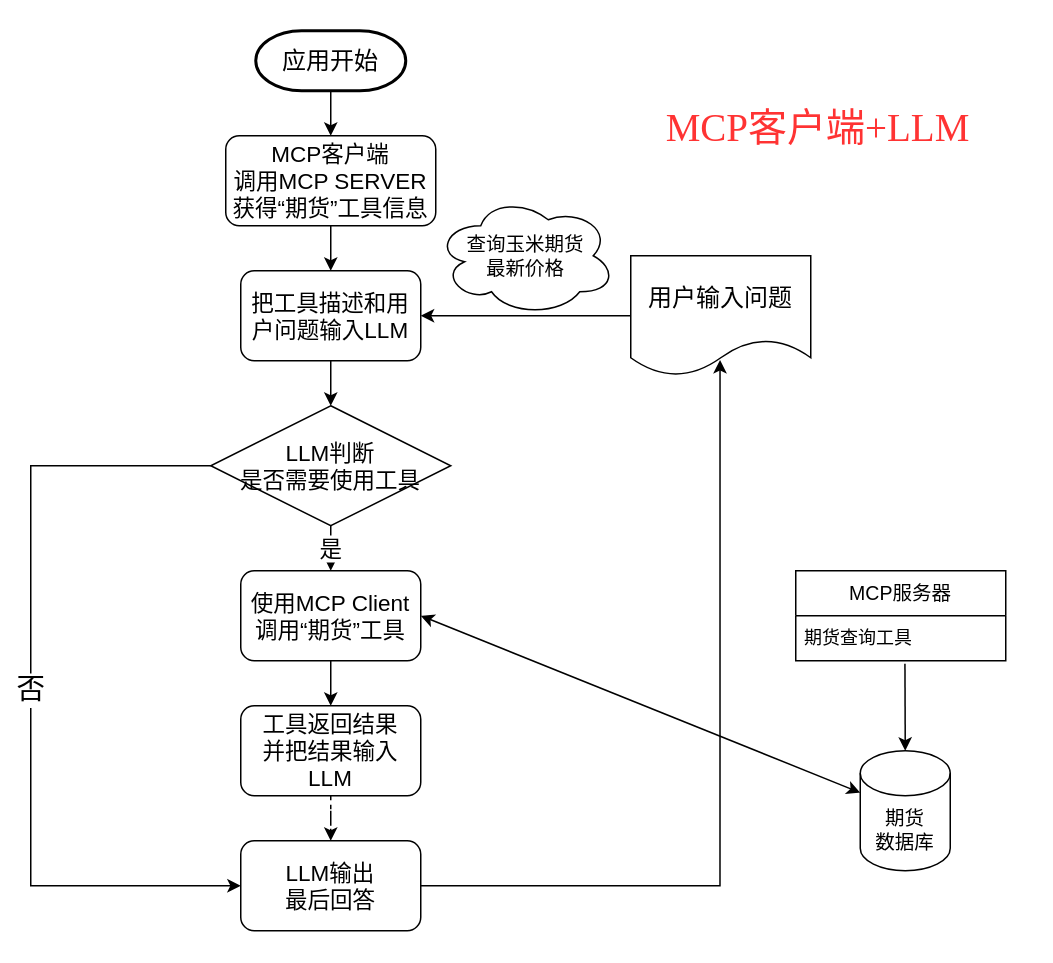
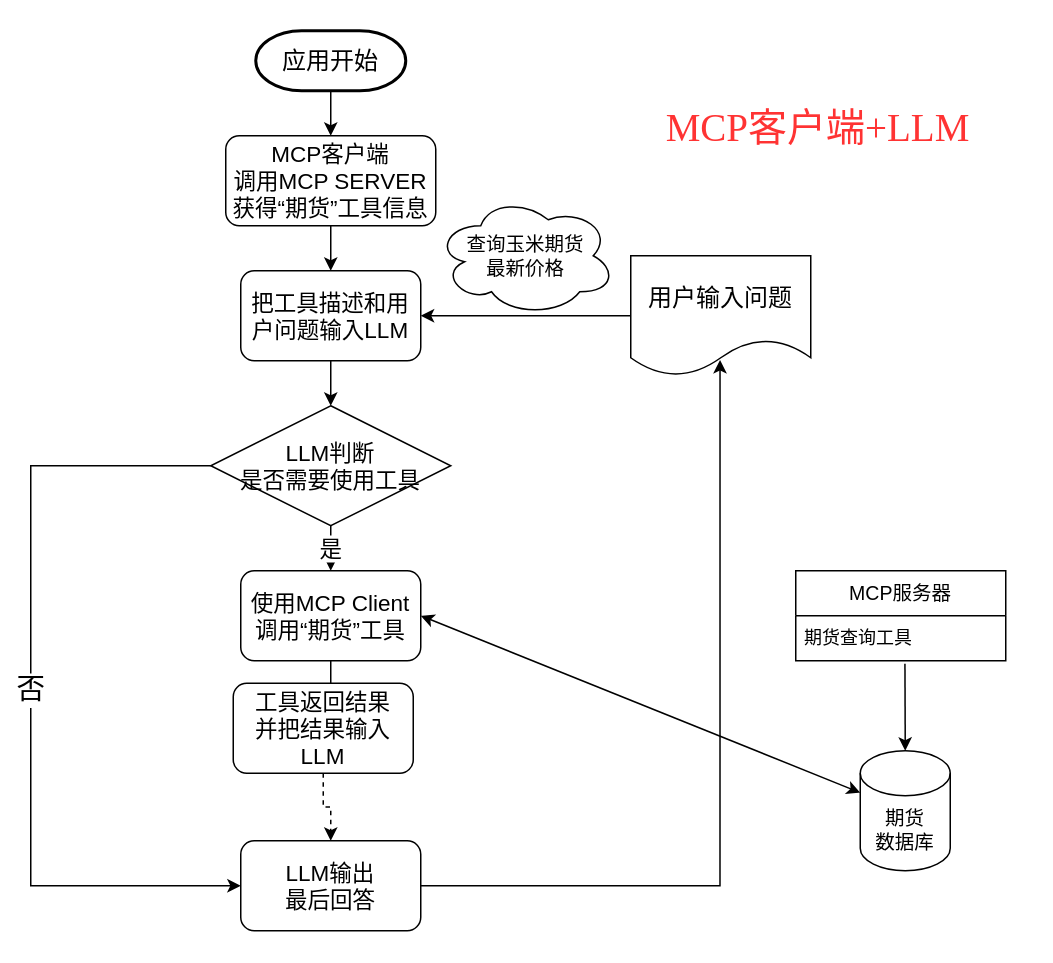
node "工具返回结果 并把结果输入LLM": moved (331, 751) -> (323, 728)
